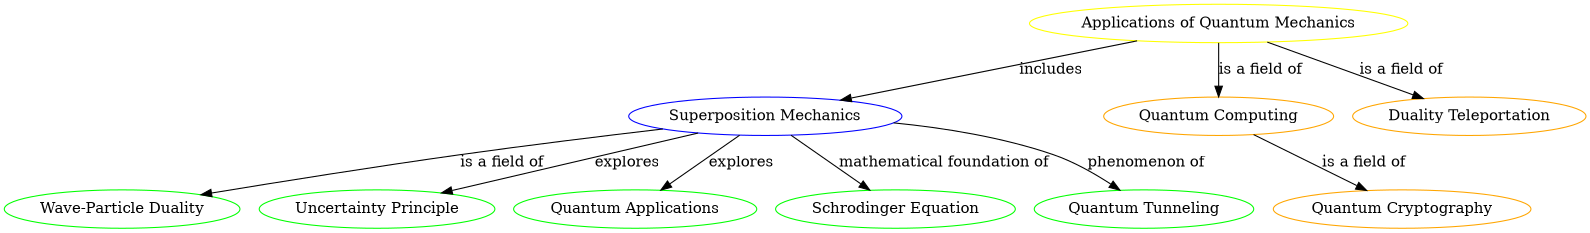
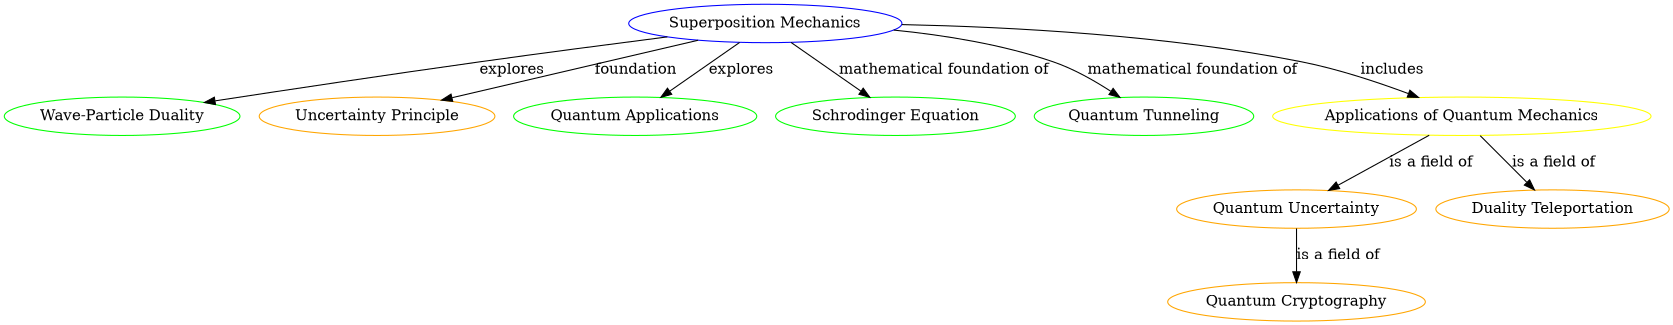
edge "Applications of Quantum Mechanics" -> "Superposition Mechanics": reversed
node "Quantum Computing": label "Quantum Computing" -> "Quantum Uncertainty"
edge "Superposition Mechanics" -> "Wave-Particle Duality": label "is a field of" -> "explores"
edge "Superposition Mechanics" -> "Uncertainty Principle": label "explores" -> "foundation"
edge "Superposition Mechanics" -> "Quantum Tunneling": label "phenomenon of" -> "mathematical foundation of"
node "Uncertainty Principle": color green -> orange
